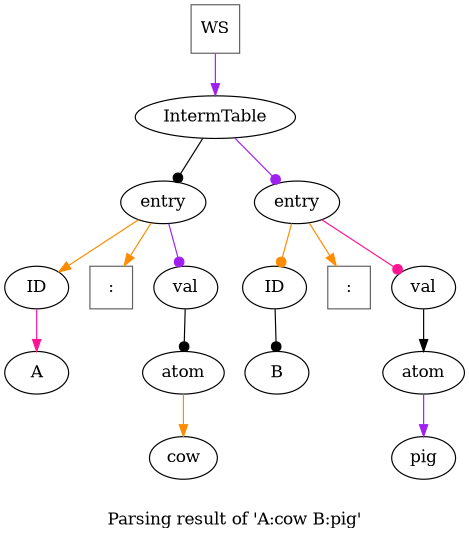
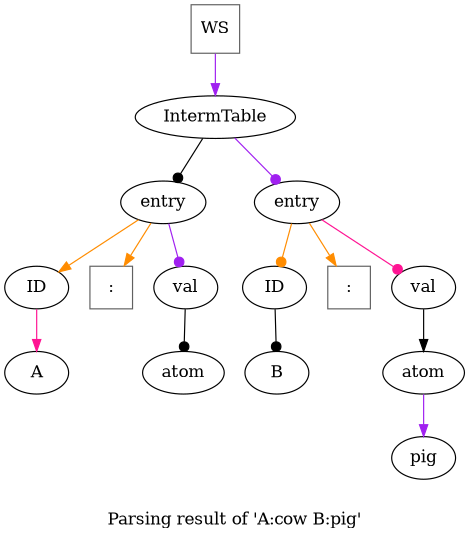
node "cow": removed
